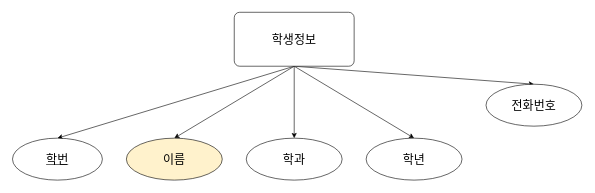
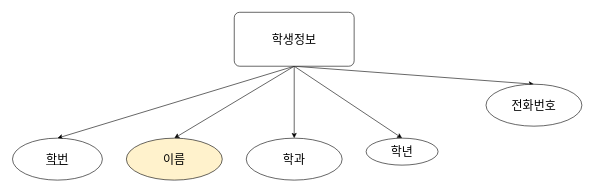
node "학년": size 96x42 -> 72x27
